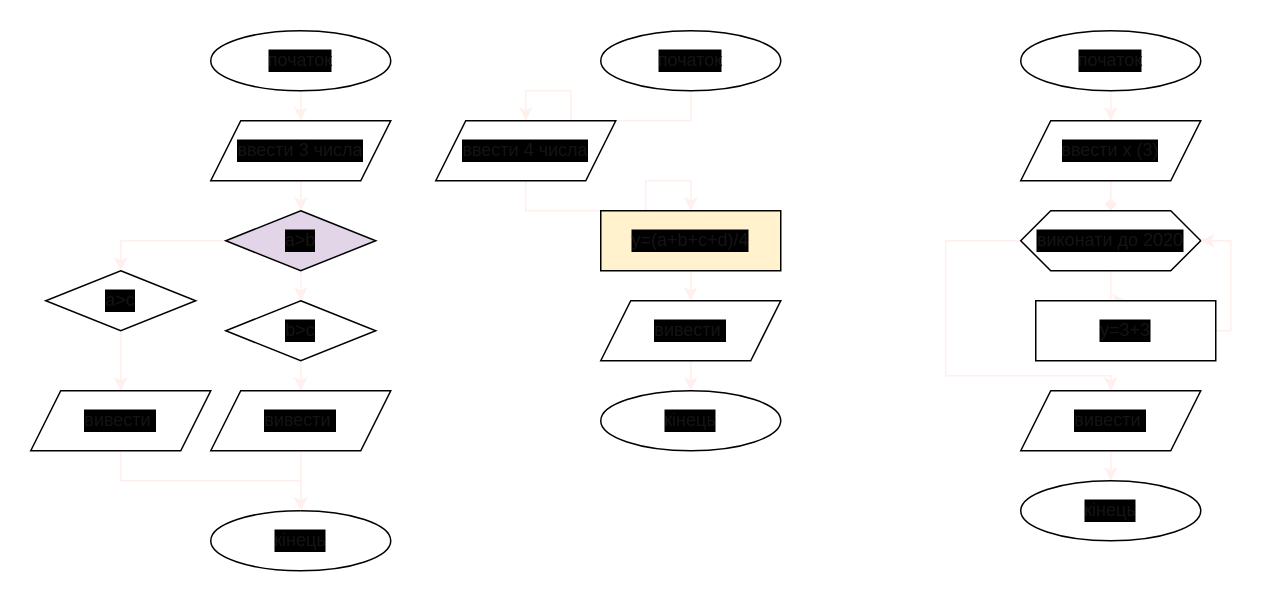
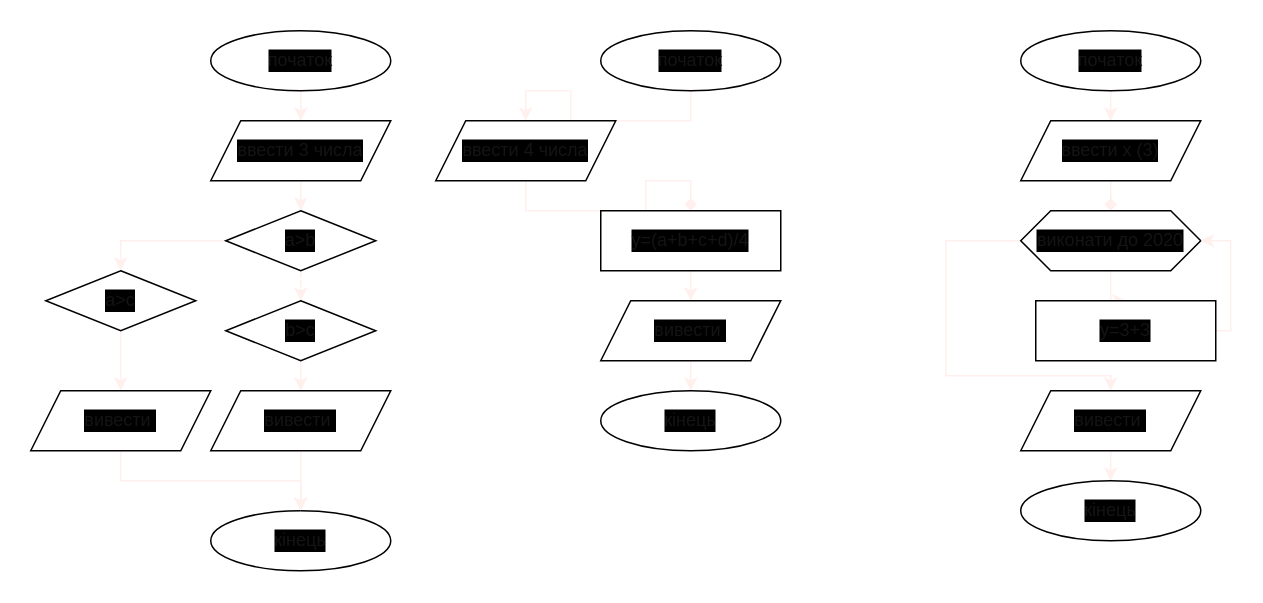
edge "ввести 4 числа" -> "y=(a+b+c+d)/4": arrowhead classic -> diamond
node "a>b": fillcolor #e1d5e7 -> #ffffff
node "y=(a+b+c+d)/4": fillcolor #fff2cc -> #ffffff
